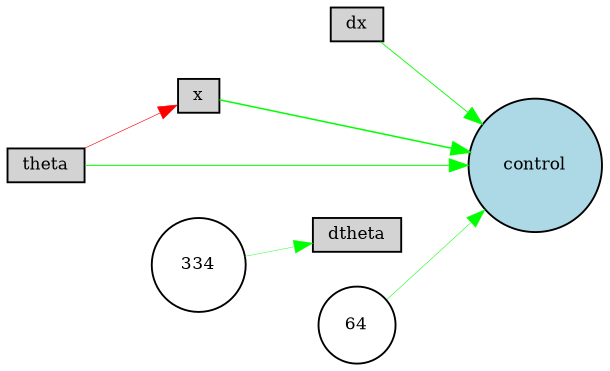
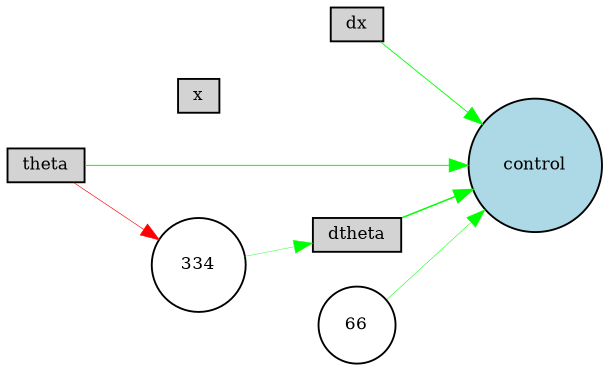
edge "x" -> "control": now "dtheta" -> "control"
edge "theta" -> "x": now "theta" -> "334"
node "64": label "64" -> "66"
